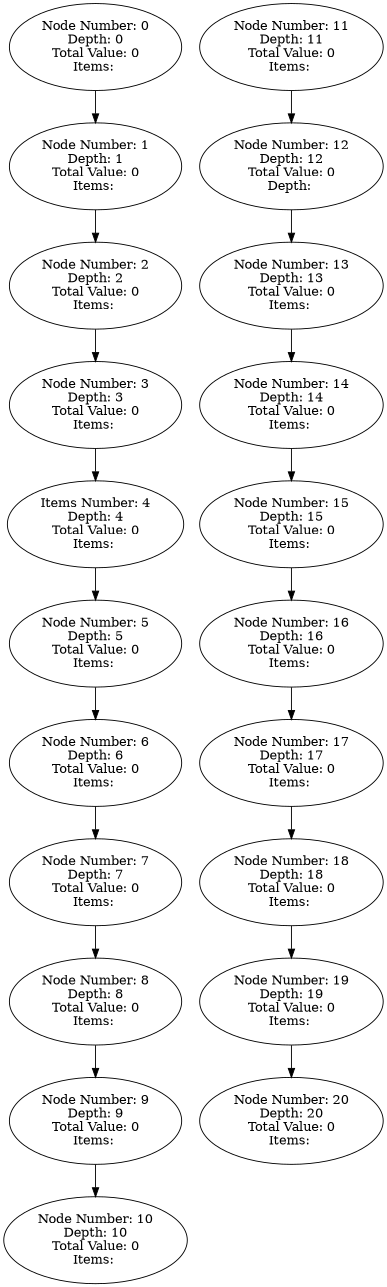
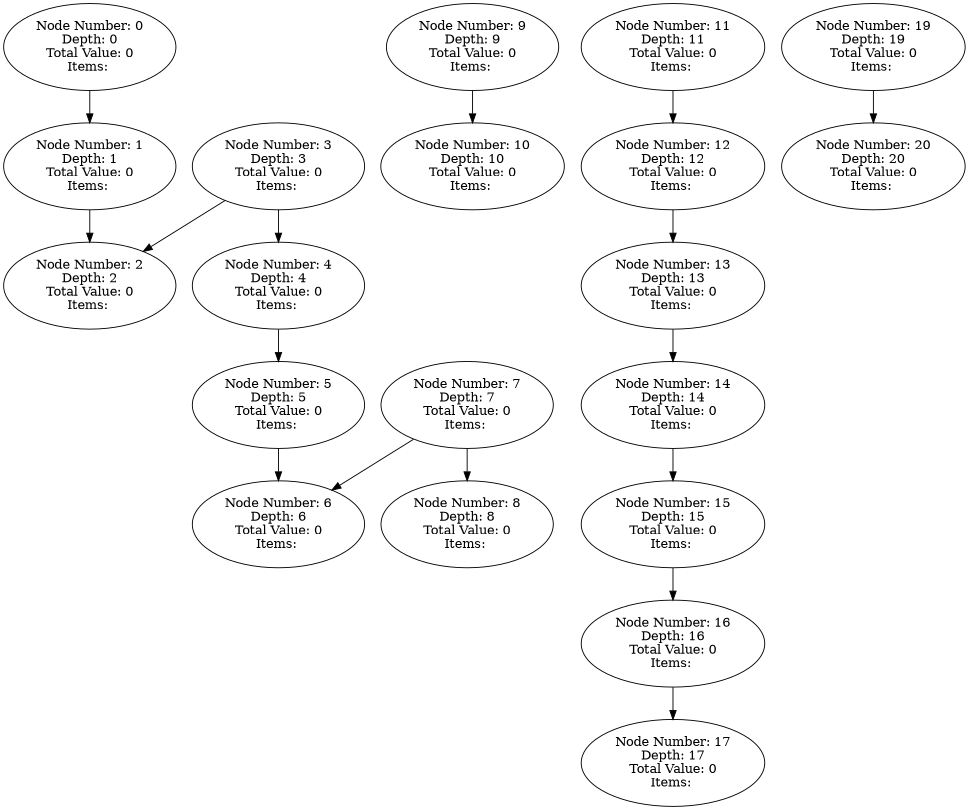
node "Node Number: 12 Depth: 12 Total Value: 0 Depth:": label "Node Number: 12 Depth: 12 Total Value: 0 Depth:" -> "Node Number: 12 Depth: 12 Total Value: 0 Items:"
edge "Node Number: 2 Depth: 2 Total Value: 0 Items:" -> "Node Number: 3 Depth: 3 Total Value: 0 Items:": reversed
node "Items Number: 4 Depth: 4 Total Value: 0 Items:": label "Items Number: 4 Depth: 4 Total Value: 0 Items:" -> "Node Number: 4 Depth: 4 Total Value: 0 Items:"
edge "Node Number: 6 Depth: 6 Total Value: 0 Items:" -> "Node Number: 7 Depth: 7 Total Value: 0 Items:": reversed
node "Node Number: 18 Depth: 18 Total Value: 0 Items:": removed
edge "Node Number: 8 Depth: 8 Total Value: 0 Items:" -> "Node Number: 9 Depth: 9 Total Value: 0 Items:": removed
